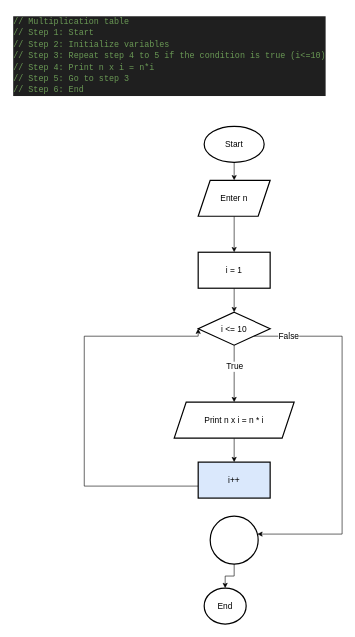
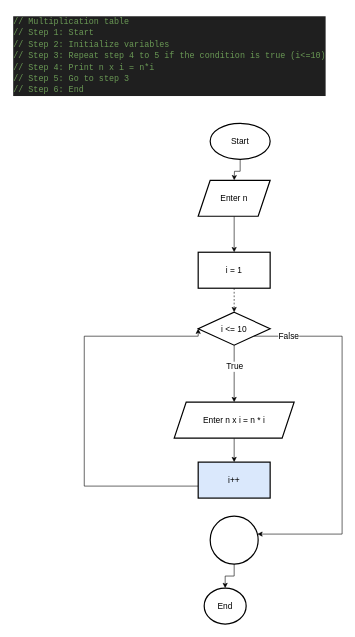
node "Start": moved (234, 144) -> (240, 141)
edge "i = 1" -> "i <= 10": style solid -> dashed
node "Print n x i = n * i": label "Print n x i = n * i" -> "Enter n x i = n * i"
